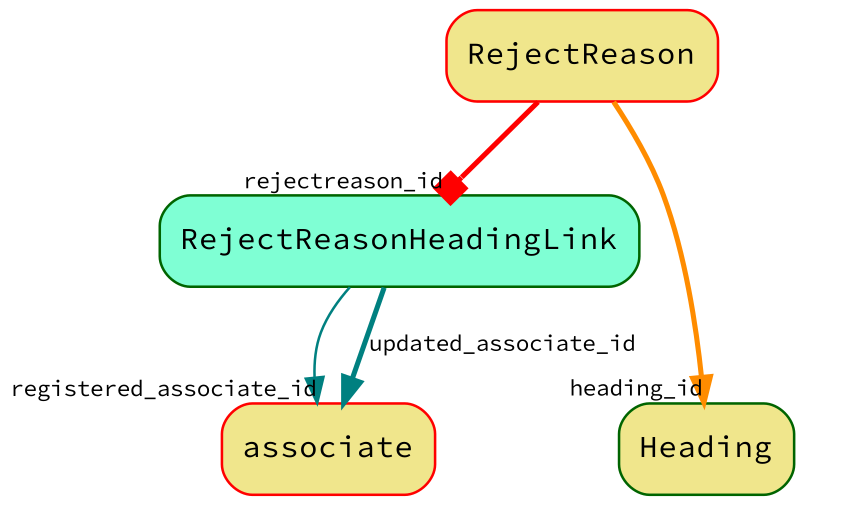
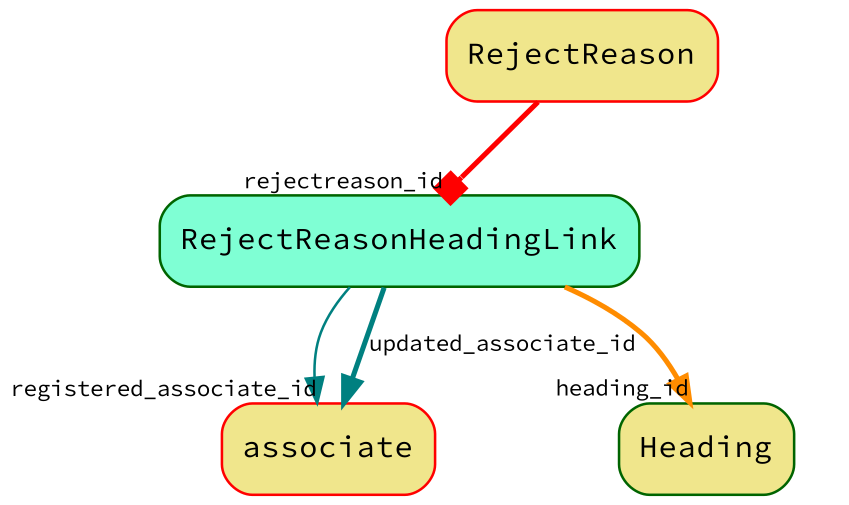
edge "RejectReason" -> "Heading": now "RejectReasonHeadingLink" -> "Heading"
